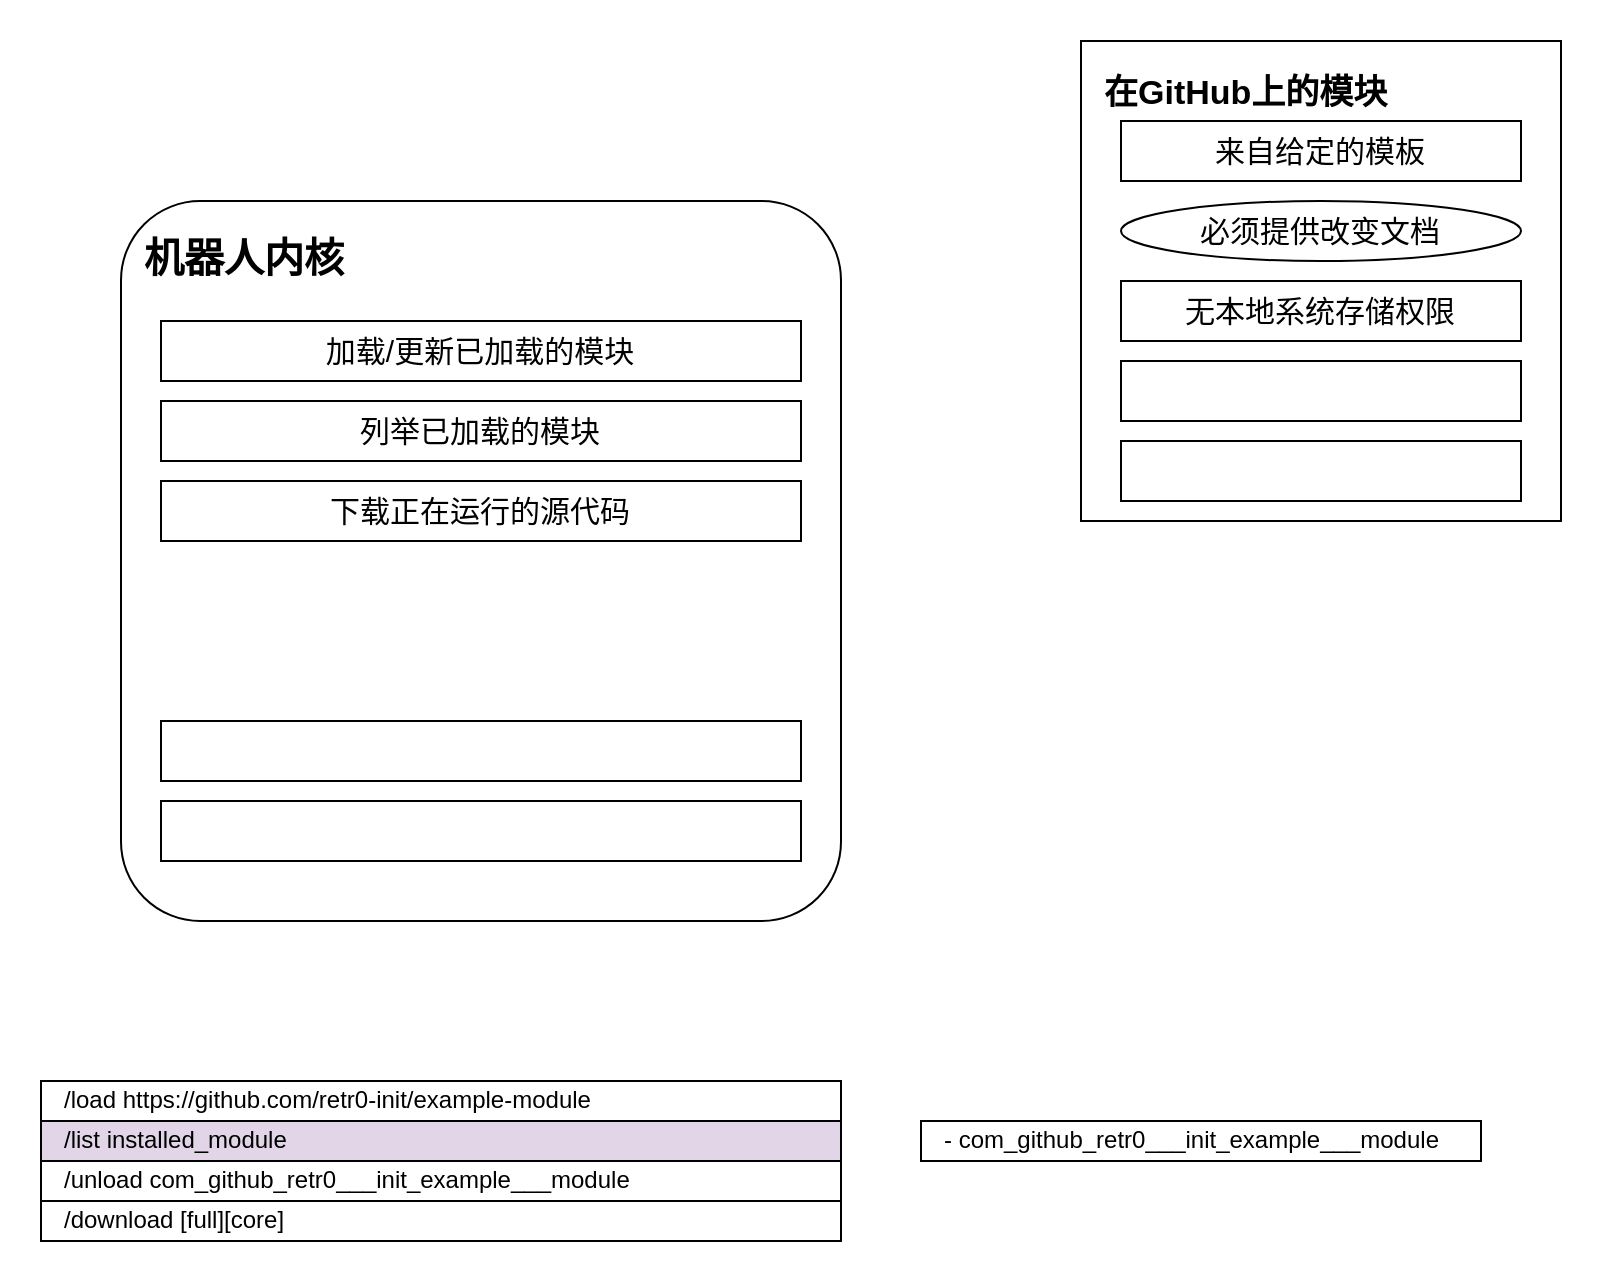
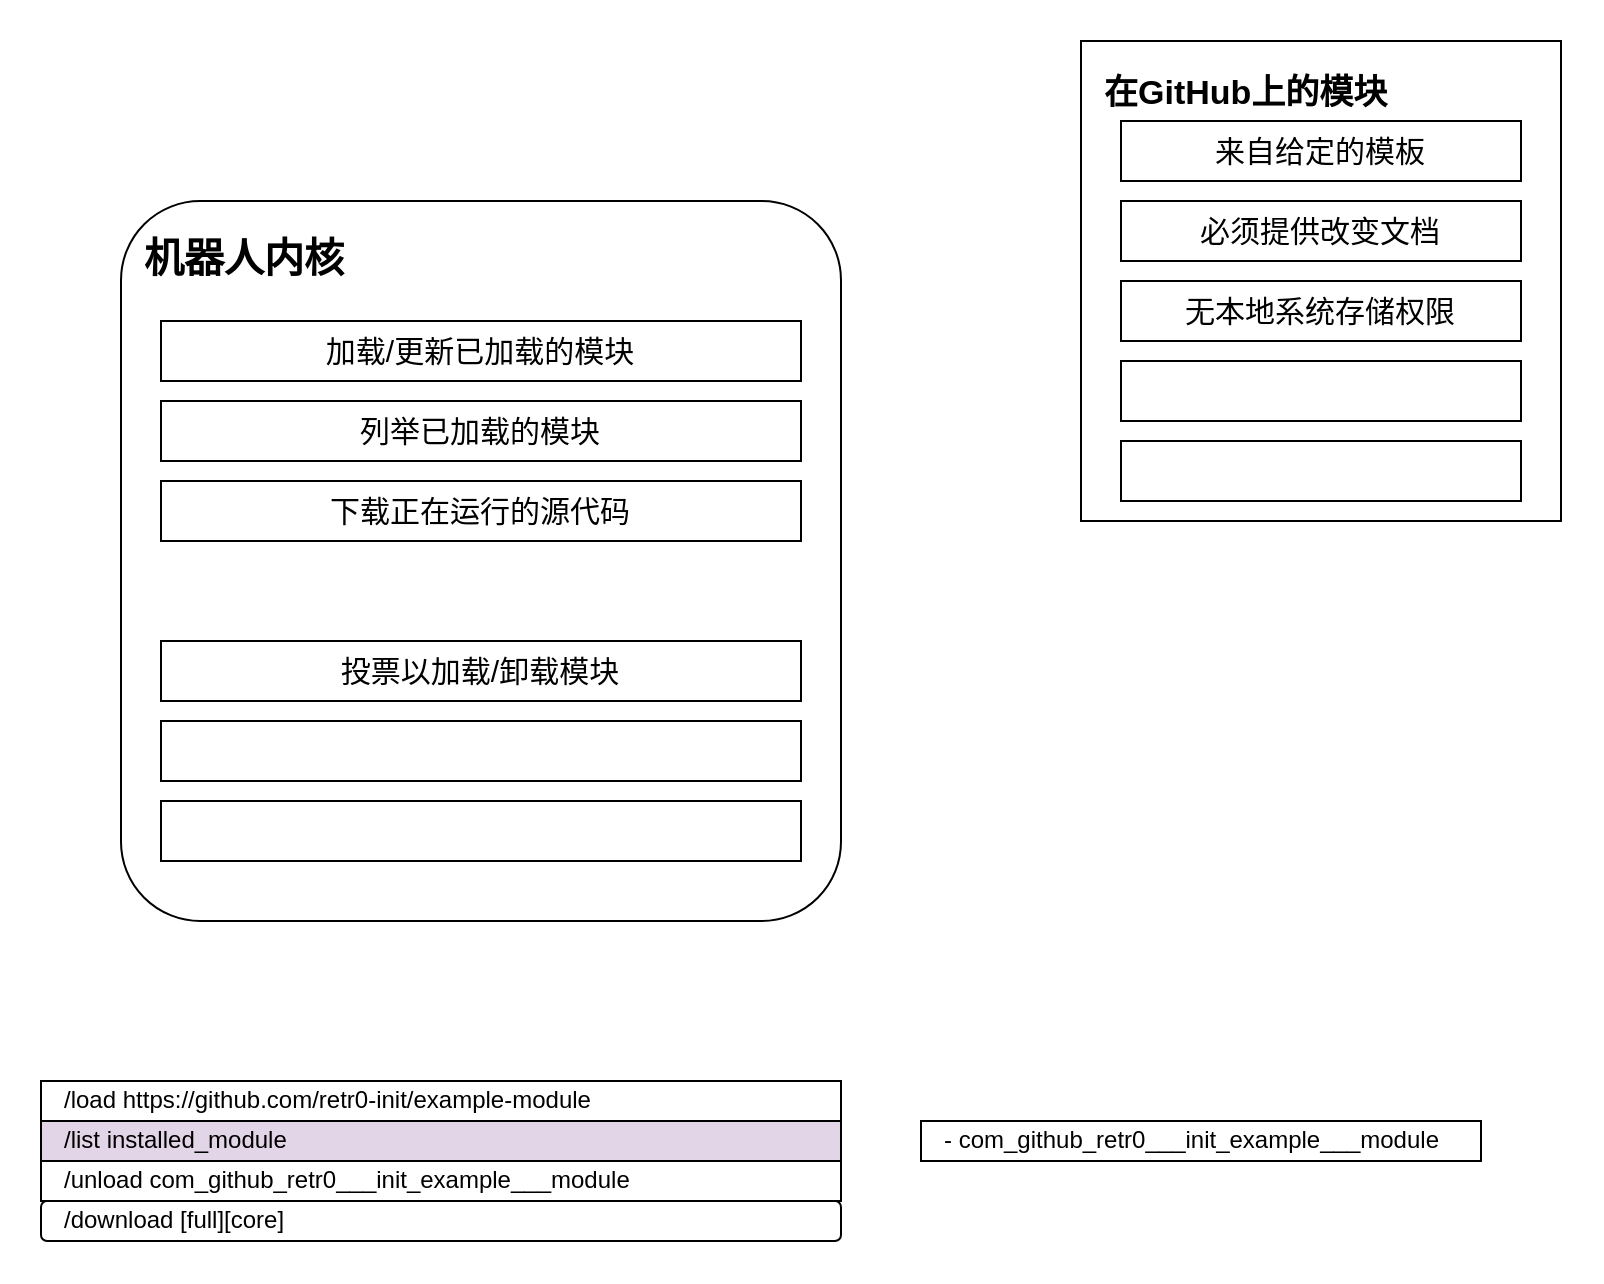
node "必须提供改变文档": shape ellipse -> rectangle
node "投票以加载/卸载模块": added
node "/download [full][core]": shape rectangle -> rounded rectangle
